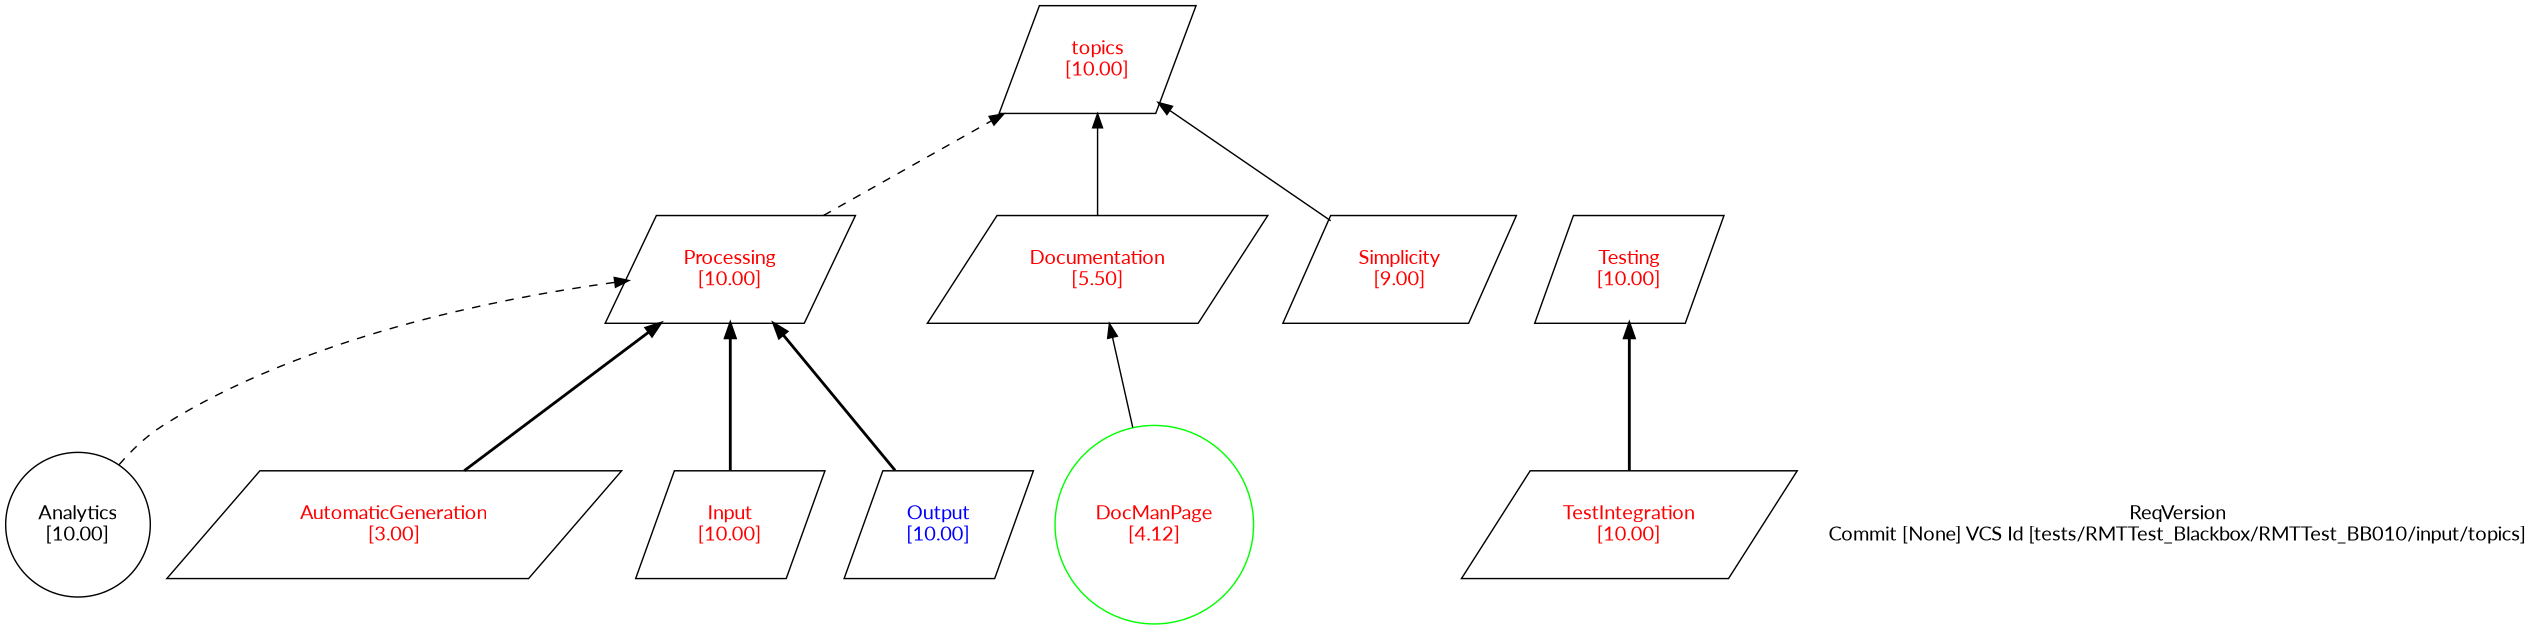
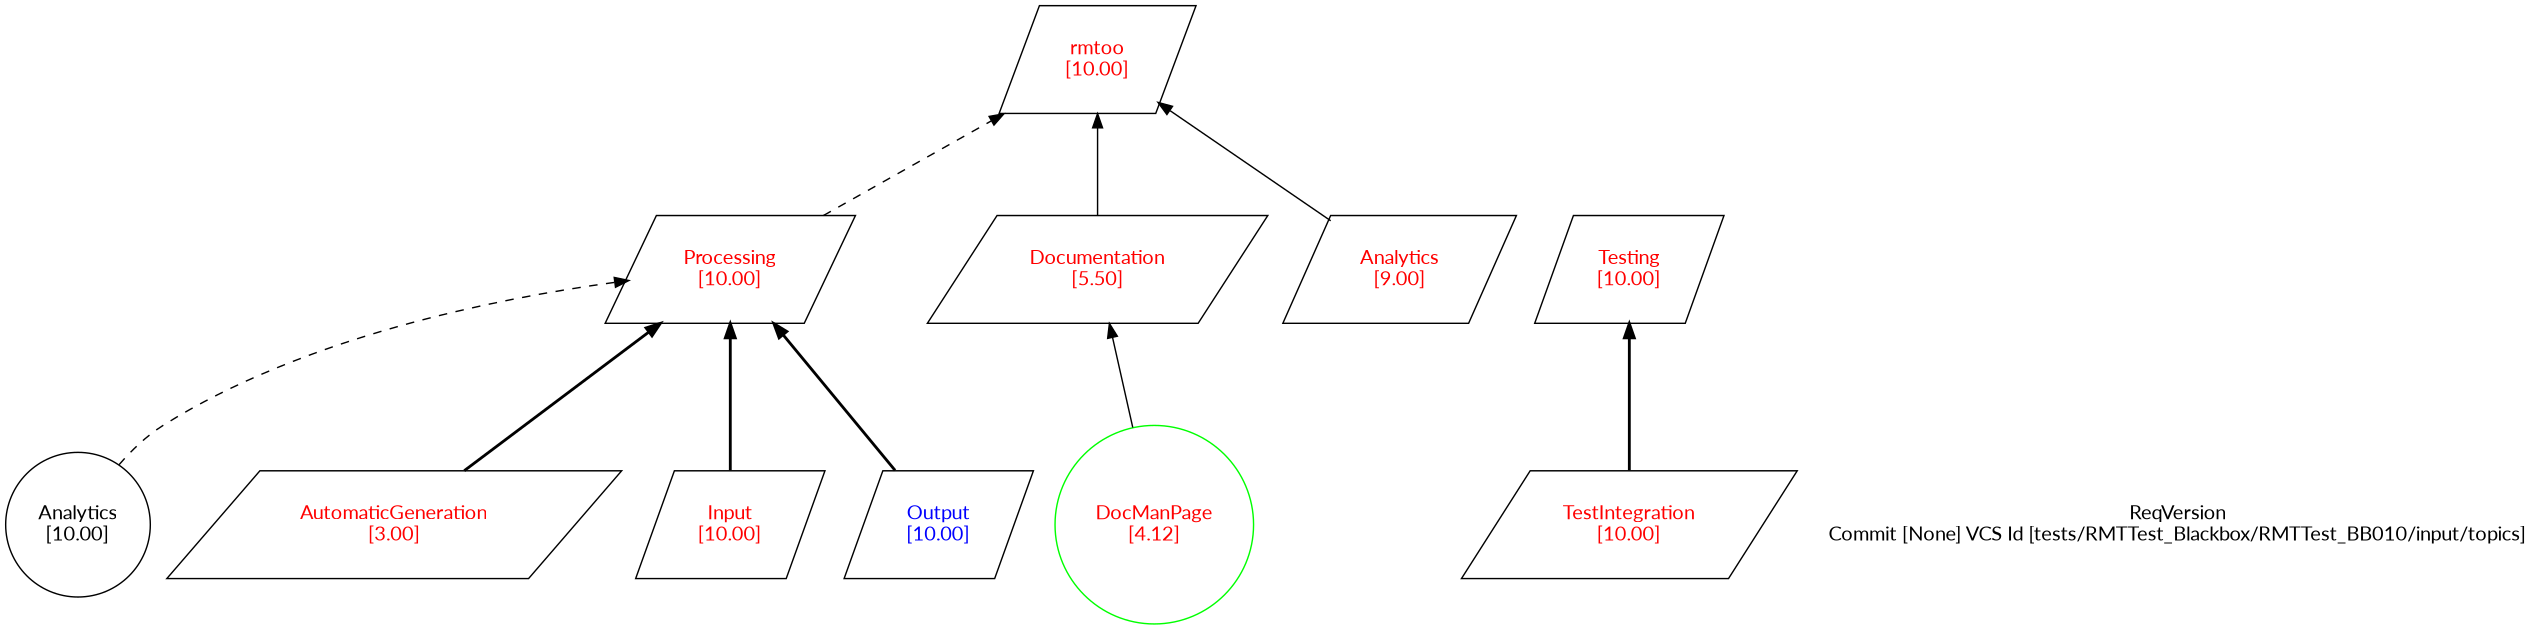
node "topics [10.00]": label "topics [10.00]" -> "rmtoo [10.00]"
node "Simplicity [9.00]": label "Simplicity [9.00]" -> "Analytics [9.00]"
